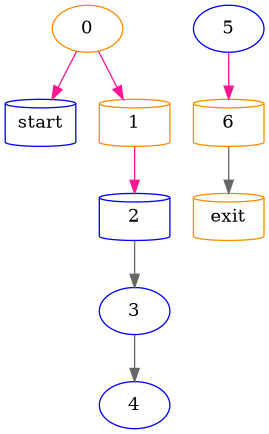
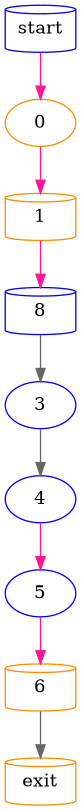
edge "0" -> "start": reversed
node "2": label "2" -> "8"
edge "4" -> "5": added
